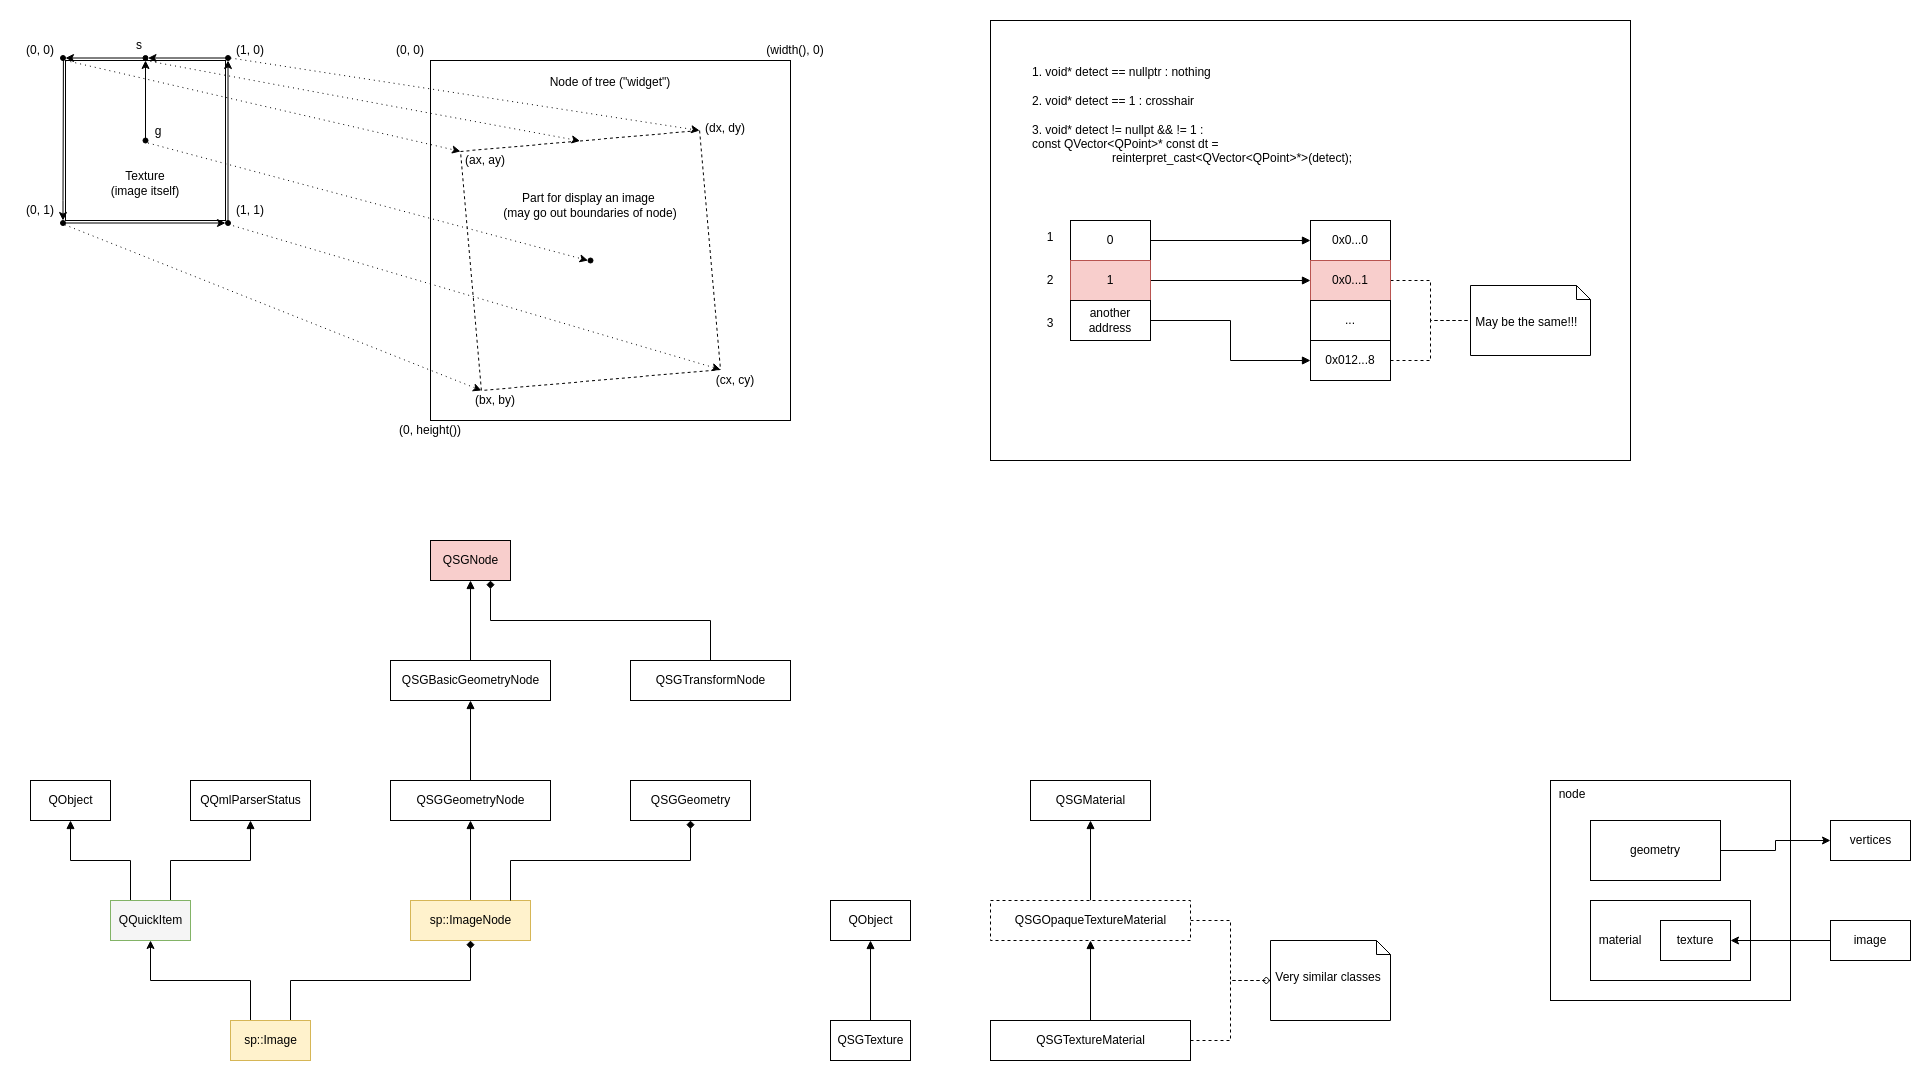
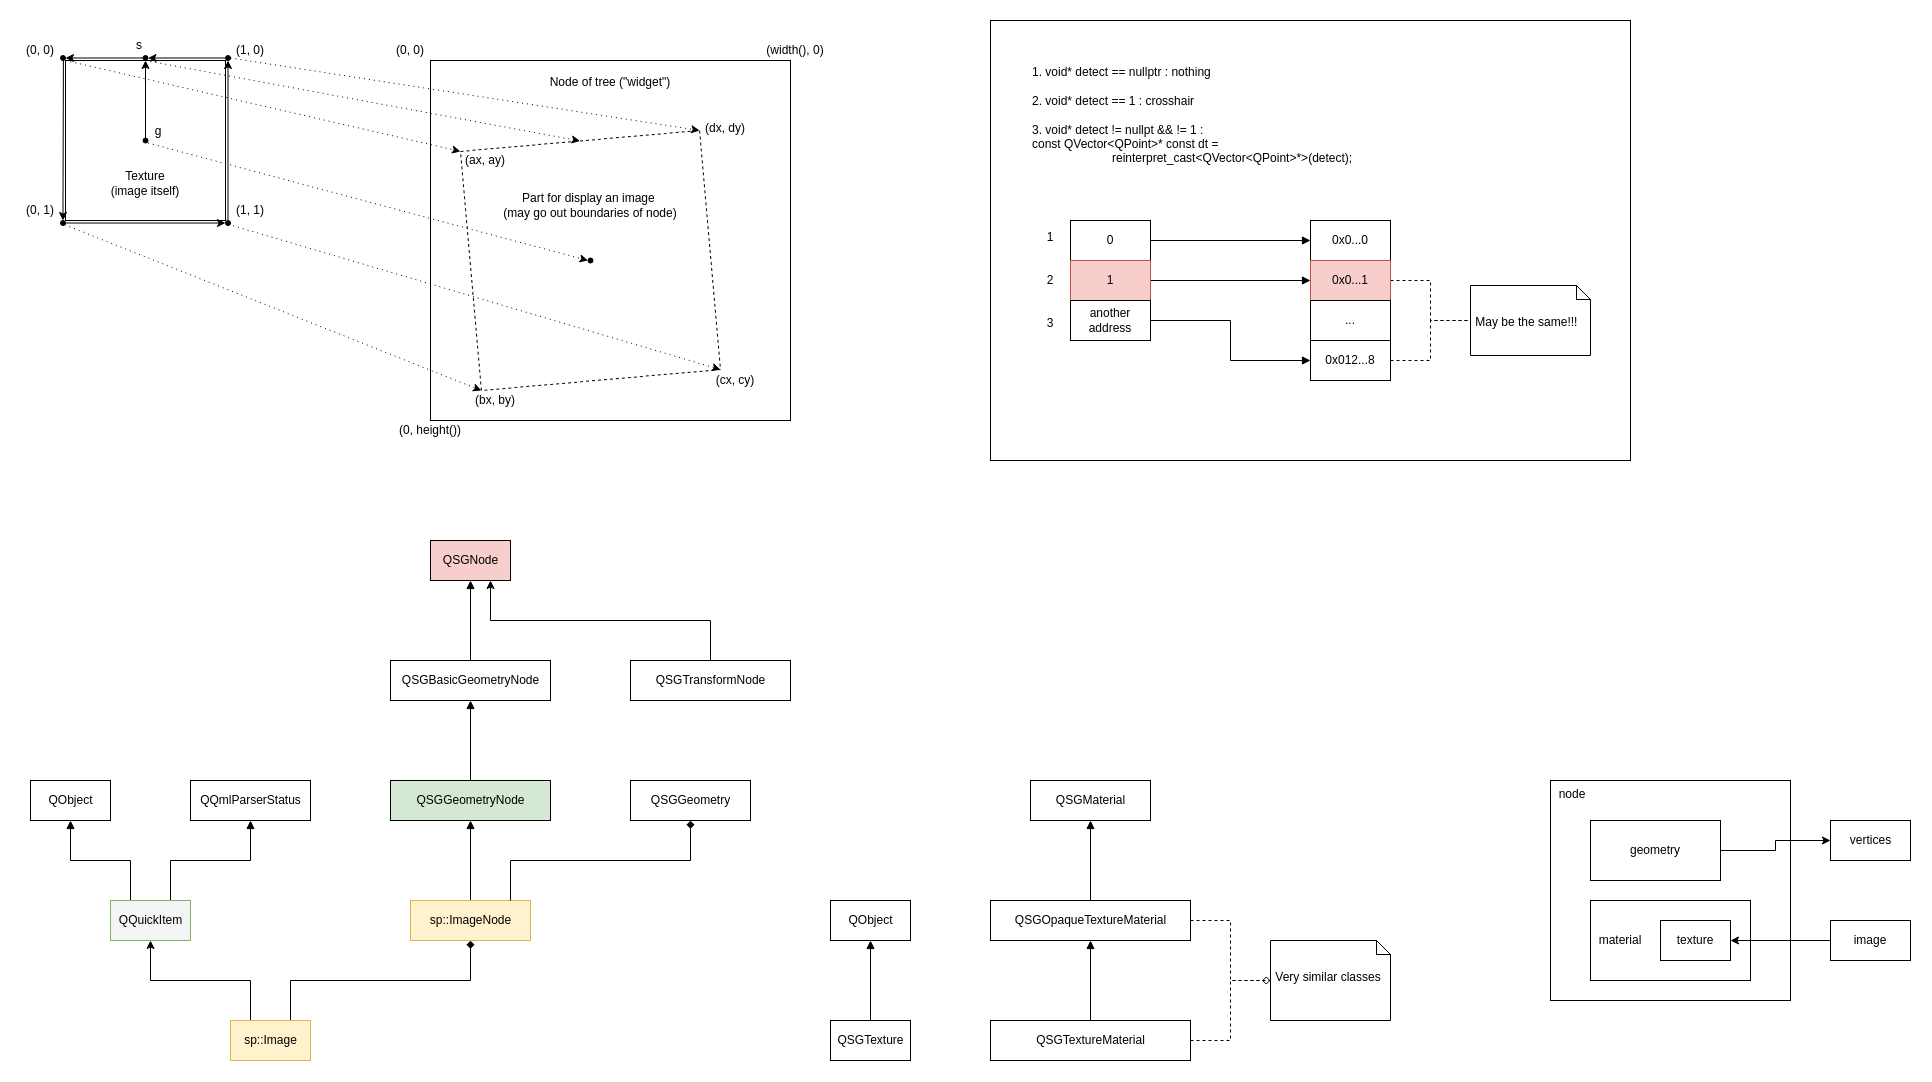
edge "QSGTransformNode" -> "QSGNode": arrowhead diamond -> classic
node "QSGGeometryNode": fillcolor #ffffff -> #d5e8d4
node "QSGOpaqueTextureMaterial": style dashed -> solid
